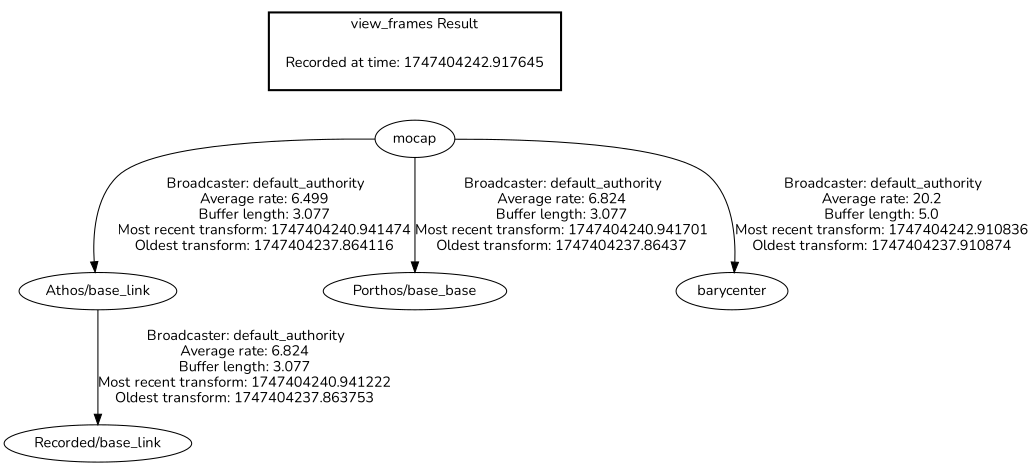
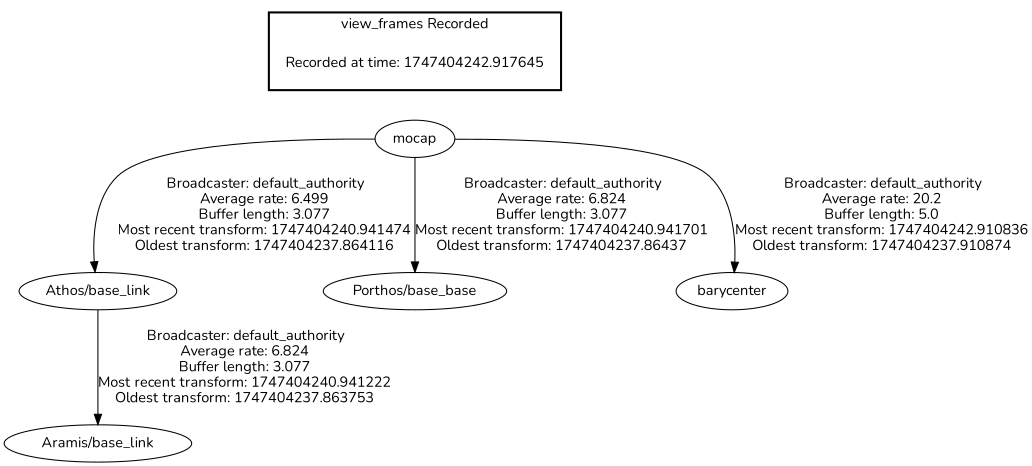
cluster "view_frames Result": label "view_frames Result" -> "view_frames Recorded"
node "Recorded/base_link": label "Recorded/base_link" -> "Aramis/base_link"
